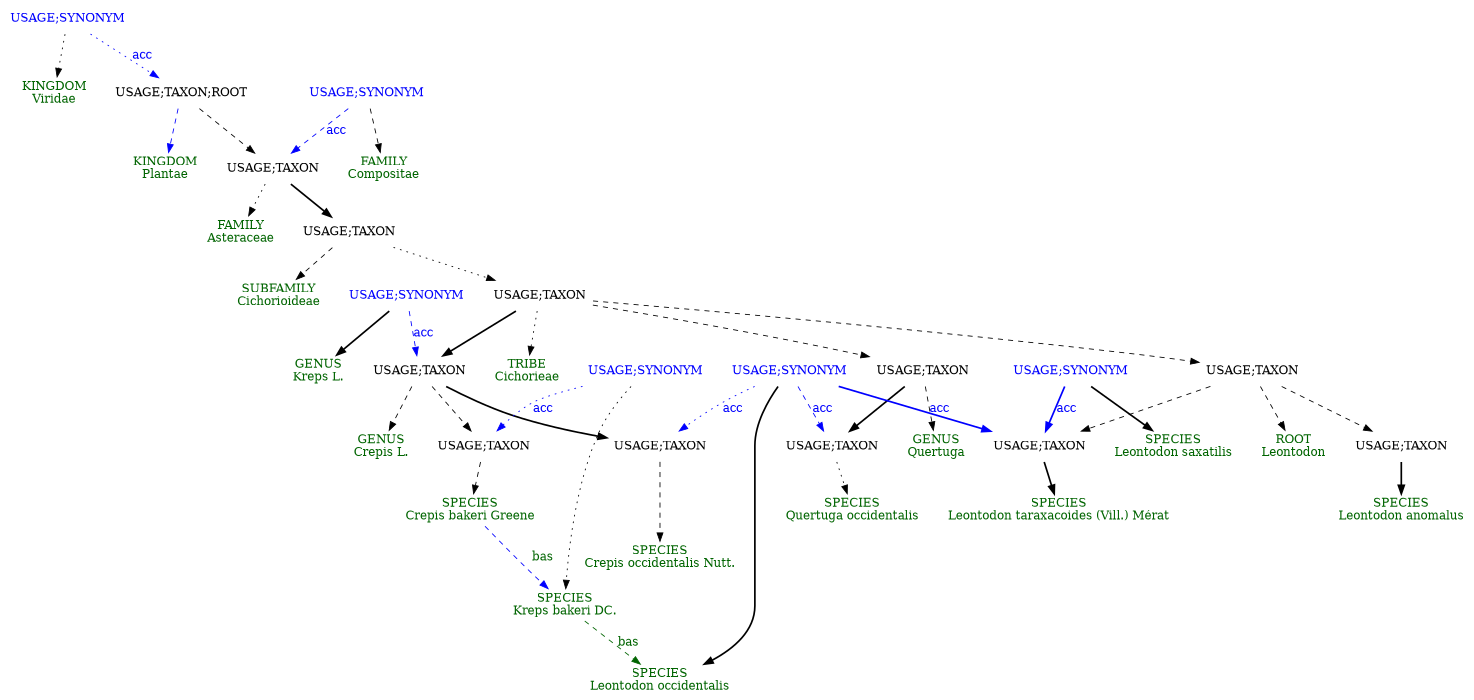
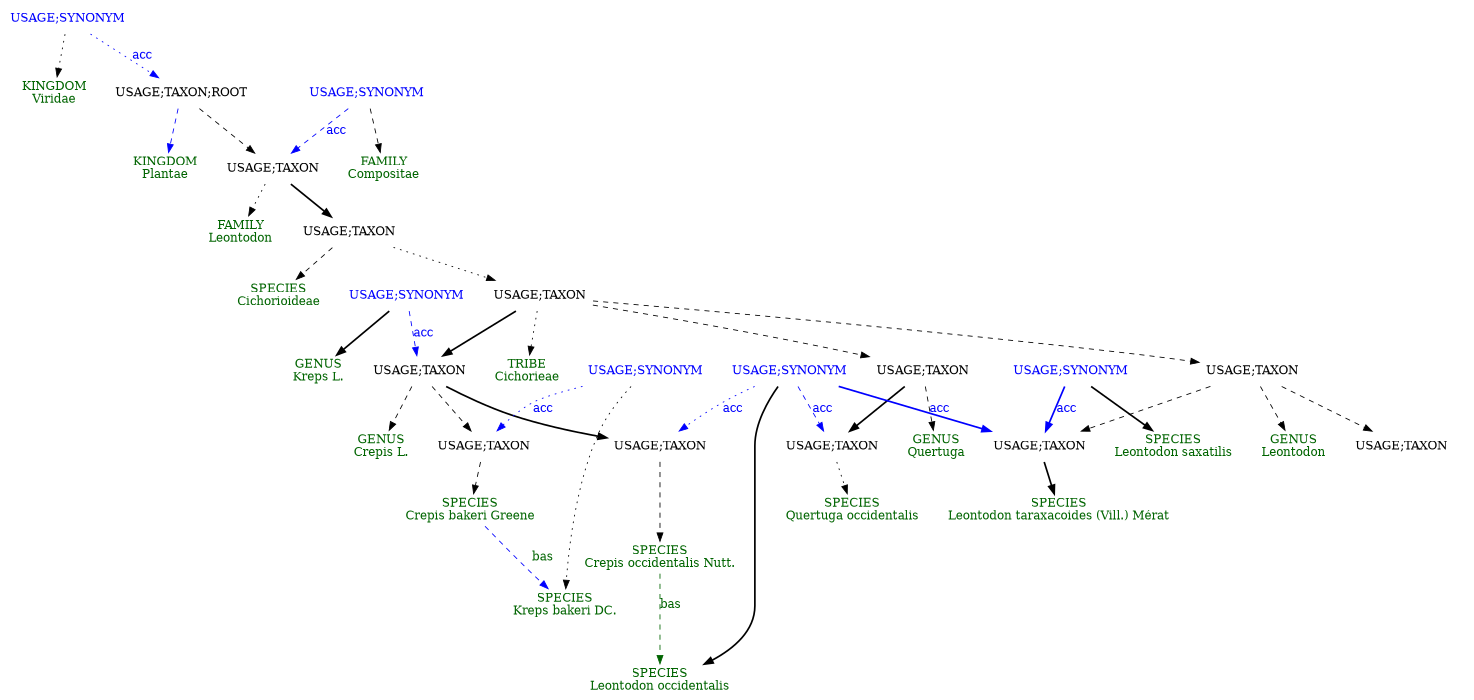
node "FAMILY Asteraceae": label "FAMILY Asteraceae" -> "FAMILY Leontodon"
node "SUBFAMILY Cichorioideae": label "SUBFAMILY Cichorioideae" -> "SPECIES Cichorioideae"
node "ROOT Leontodon": label "ROOT Leontodon" -> "GENUS Leontodon"
node "SPECIES Leontodon anomalus": removed
edge "SPECIES Kreps bakeri DC." -> "SPECIES Leontodon occidentalis": now "SPECIES Crepis occidentalis Nutt." -> "SPECIES Leontodon occidentalis"
